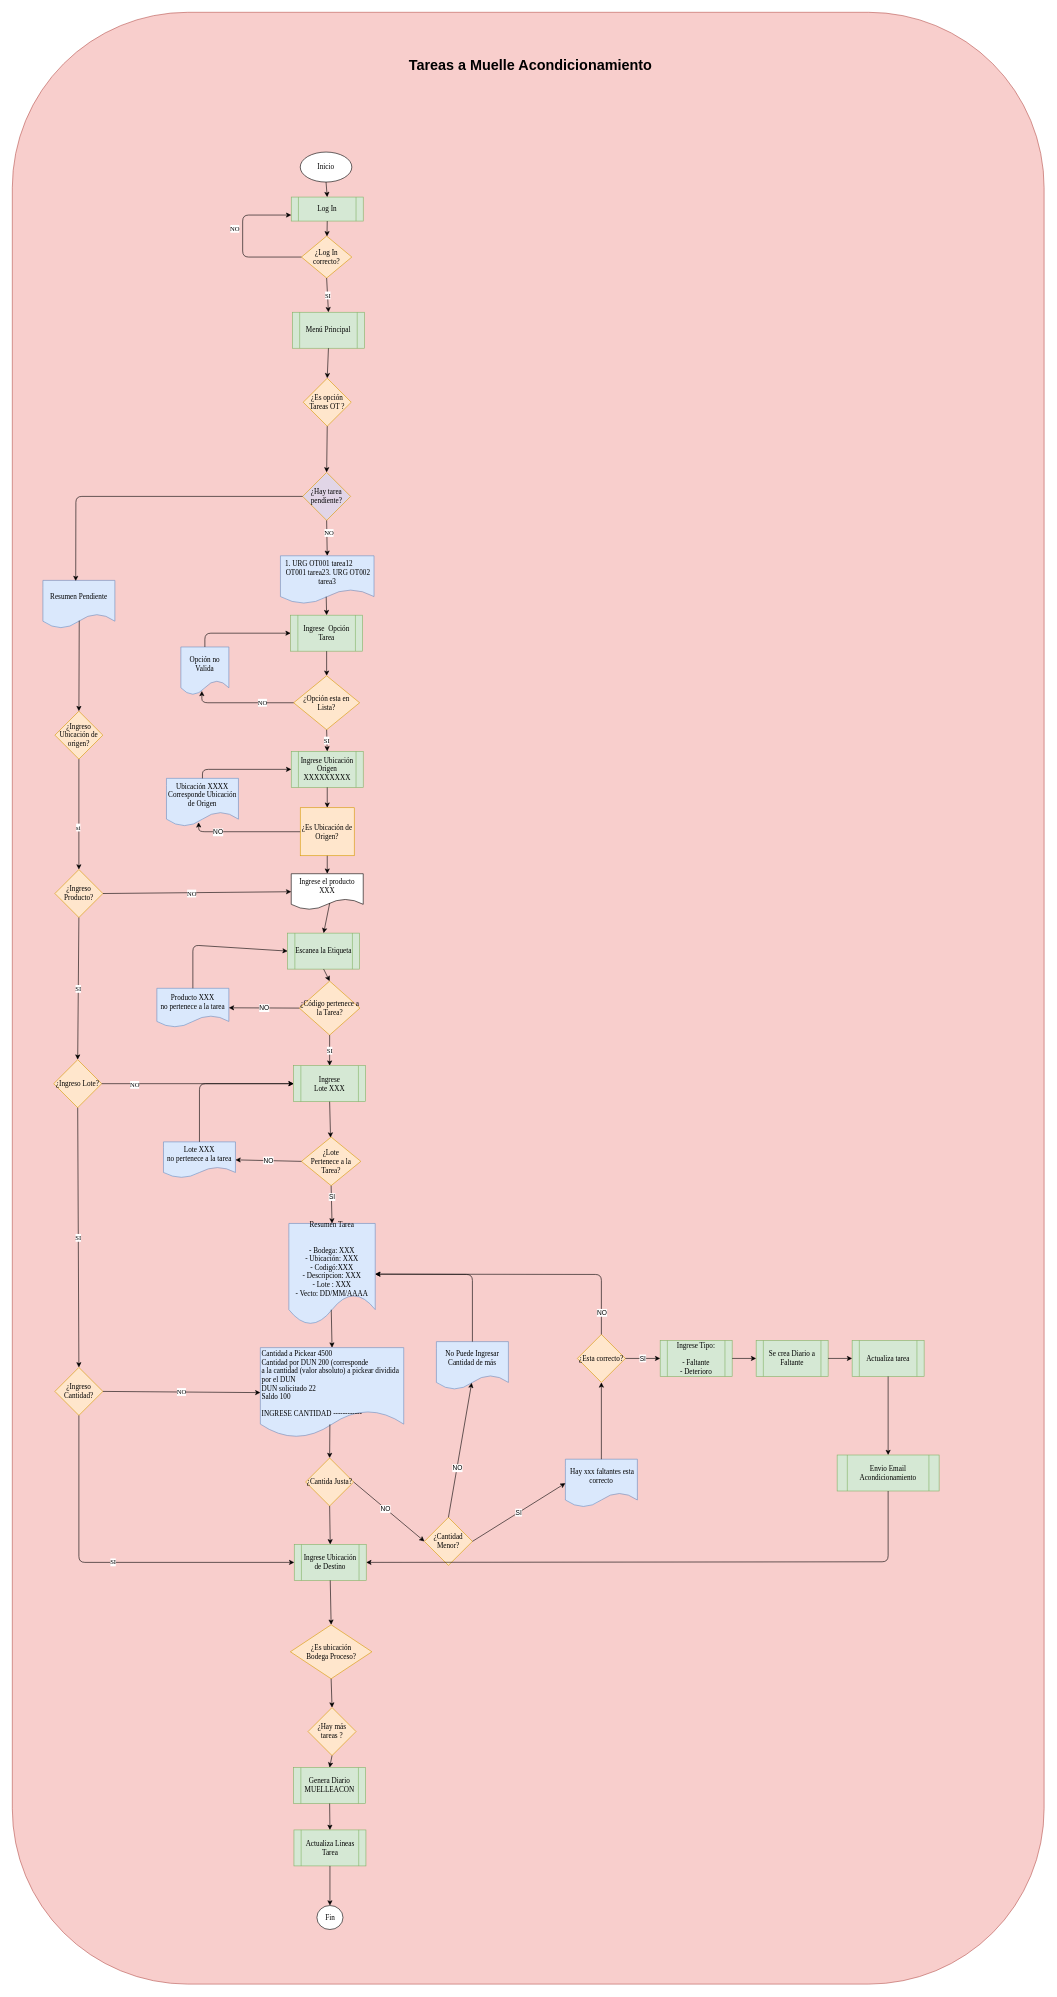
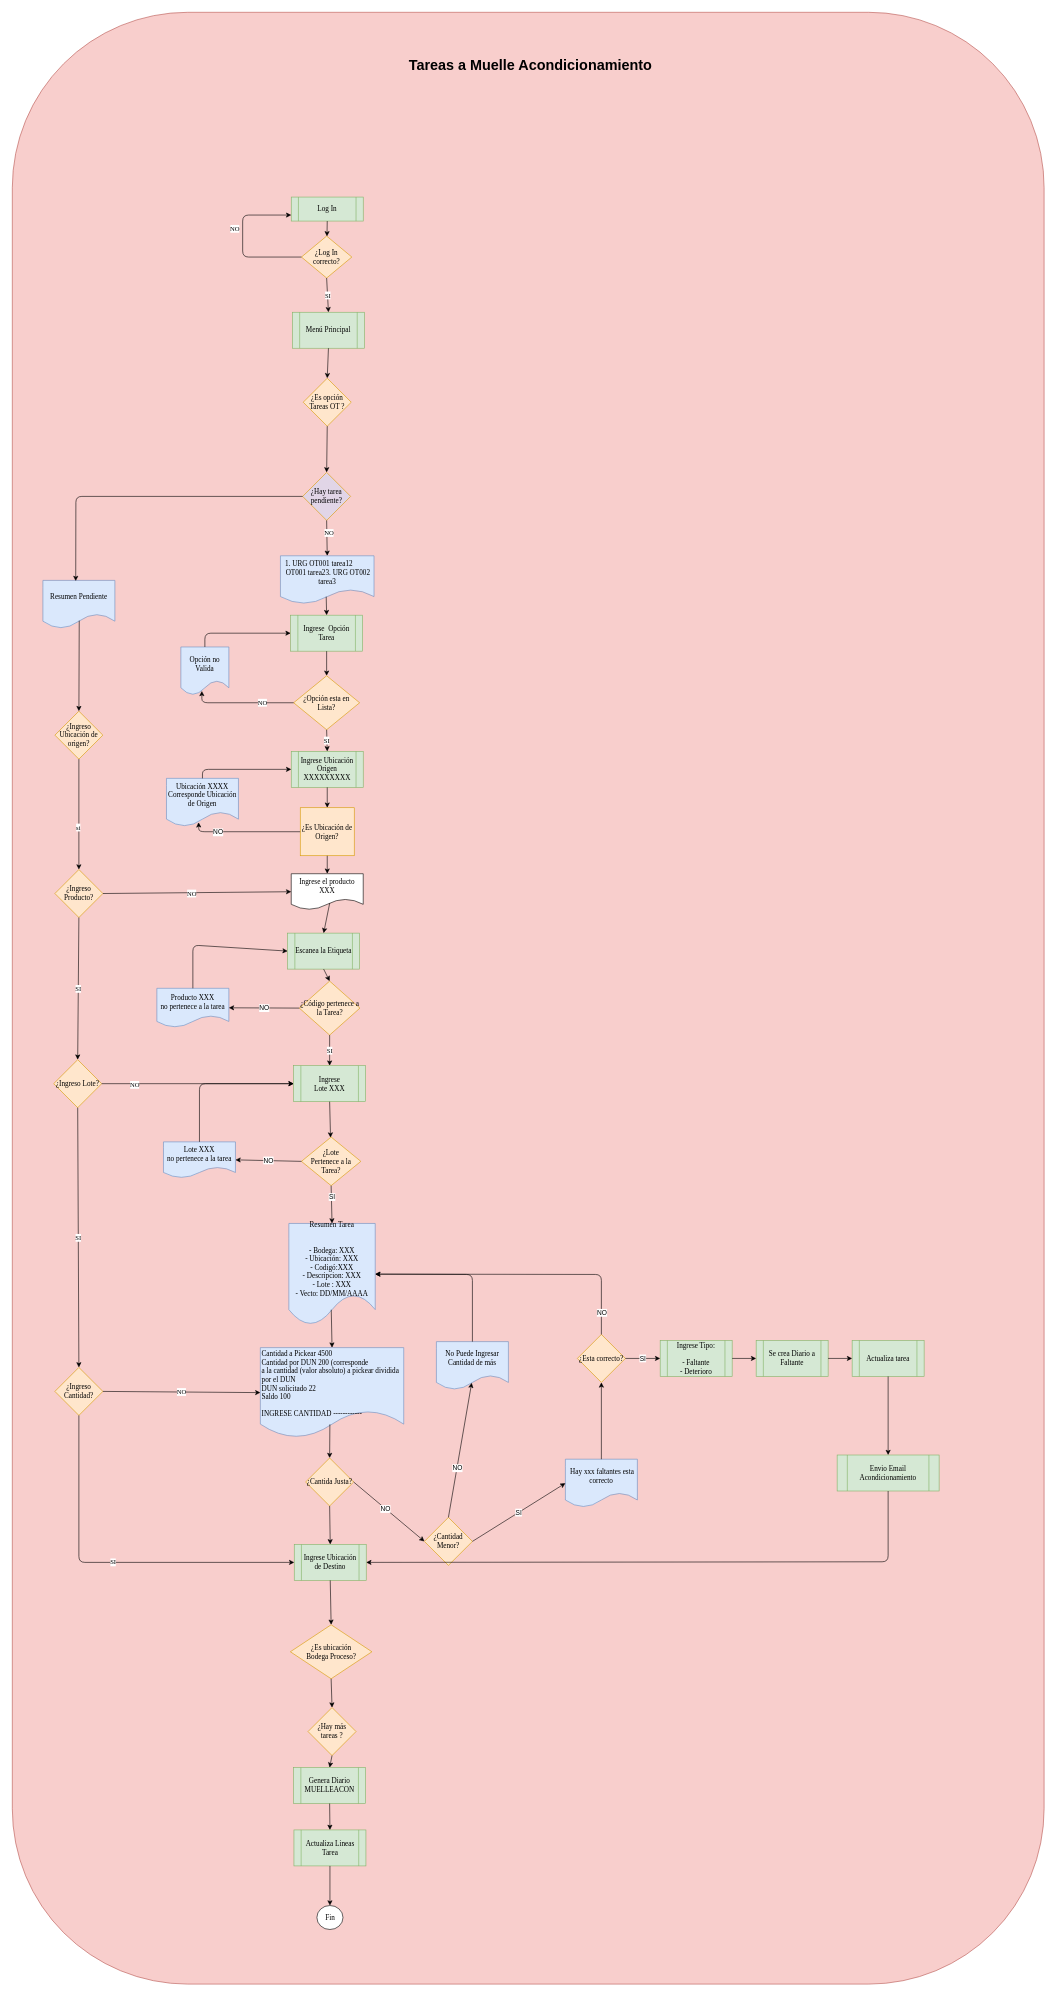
node "Inicio": removed
edge "Inicio" -> "Log In": removed
